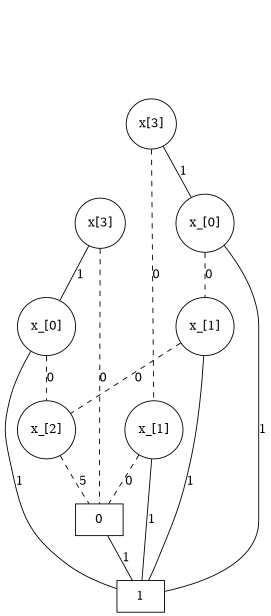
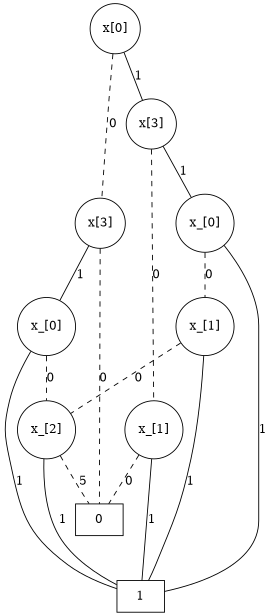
node "x[0]": added
edge "0" -- "1": now "x_[2]" -- "1"
